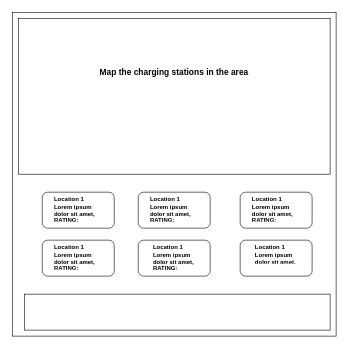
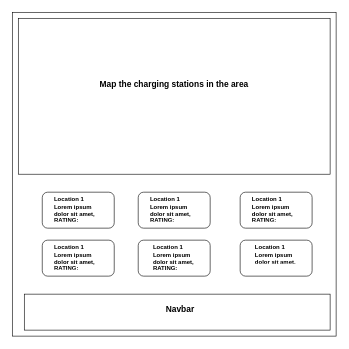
node "Map the charging stations in the area": moved (174, 72) -> (174, 84)
node "Navbar": added
